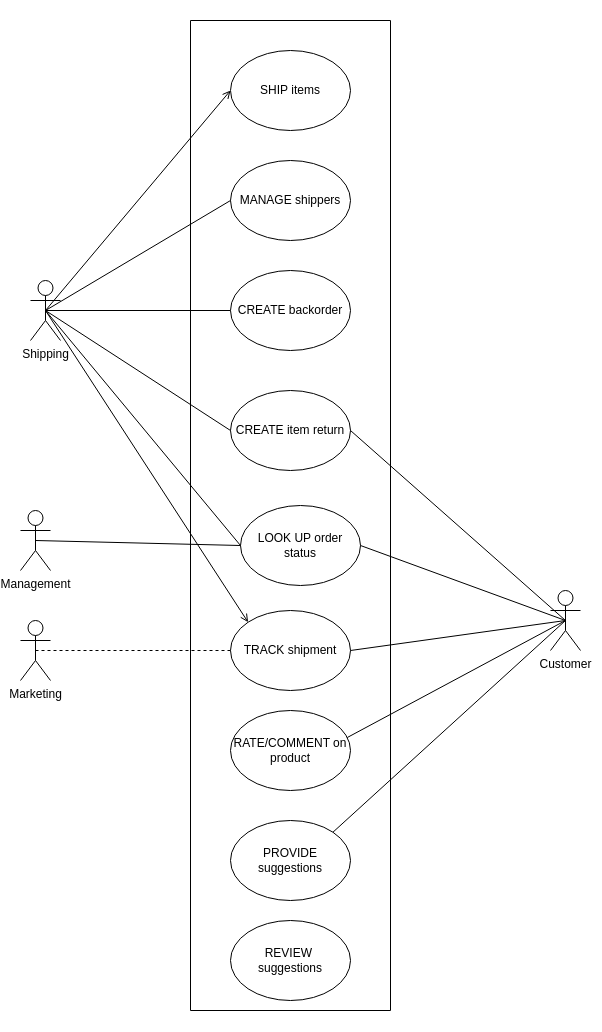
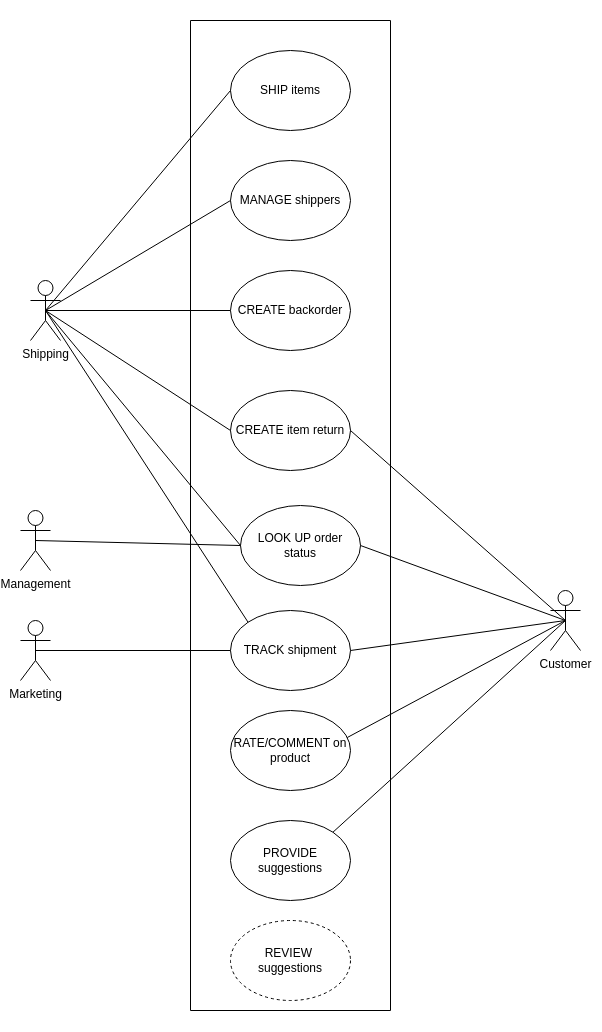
edge "Shipping" -> "SHIP items": arrowhead open -> none
edge "Shipping" -> "TRACK shipment": arrowhead open -> none
edge "Marketing" -- "TRACK shipment": style dashed -> solid
node "REVIEW suggestions": style solid -> dashed
